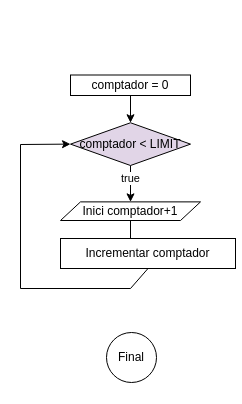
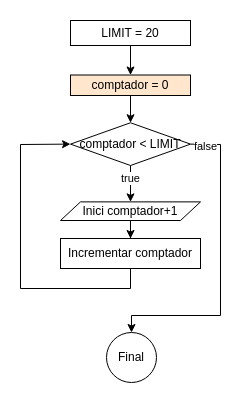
node "LIMIT = 20": added
edge "LIMIT = 20" -> "comptador = 0": added
node "comptador = 0": fillcolor #ffffff -> #ffe6cc
node "comptador < LIMIT": fillcolor #e1d5e7 -> #ffffff
node "Incrementar comptador": size 175x30 -> 140x30
edge "comptador < LIMIT" -> "Final": added, label "false"
